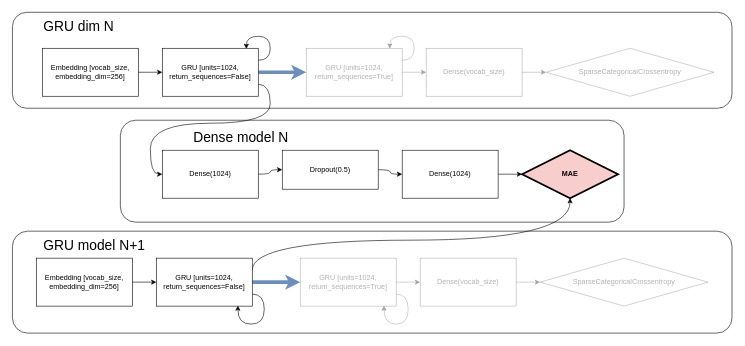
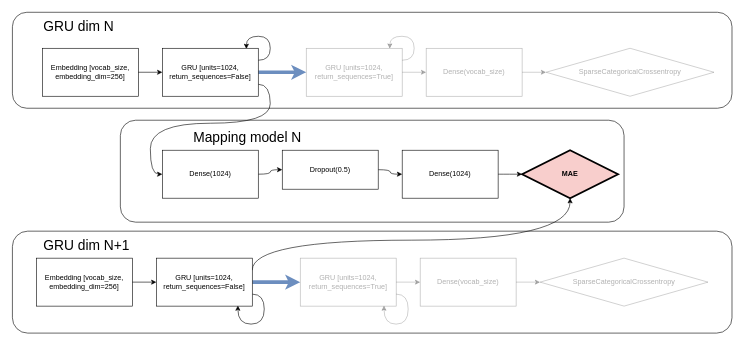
node "Dense model N": label "Dense model N" -> "Mapping model N"
node "GRU model N+1": label "GRU model N+1" -> "GRU dim N+1"
